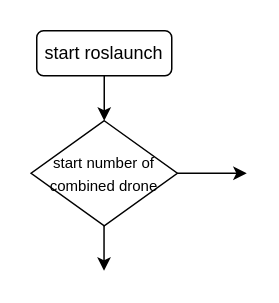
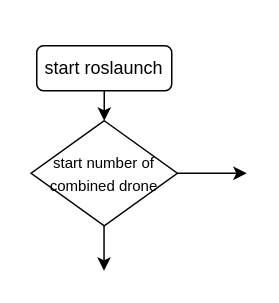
node "start roslaunch": moved (104, 53) -> (104, 68)
